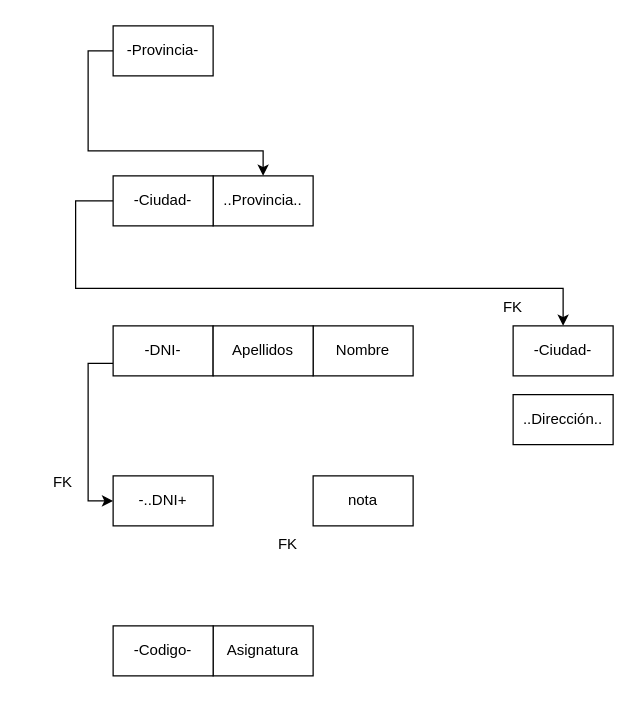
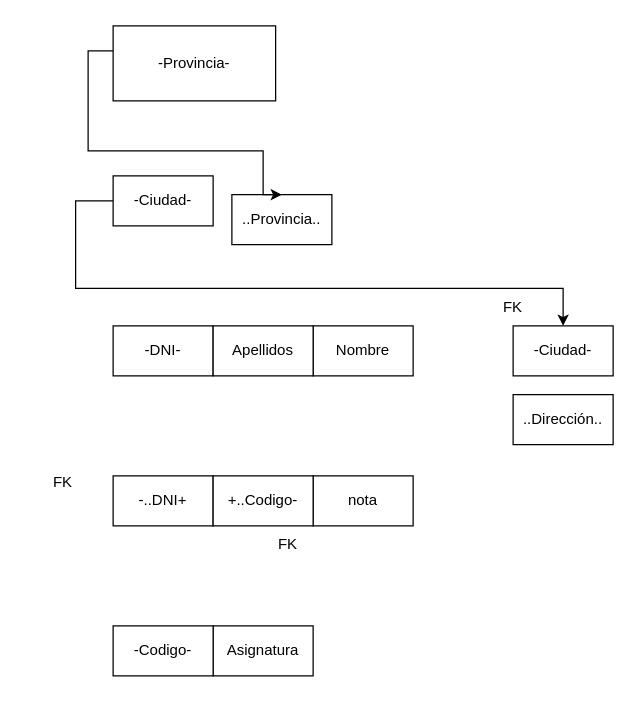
node "-Provincia-": size 100x50 -> 163x75
node "..Provincia..": moved (263, 201) -> (282, 219)
edge "-DNI-" -> "-..DNI+": removed
node "+..Codigo-": added
